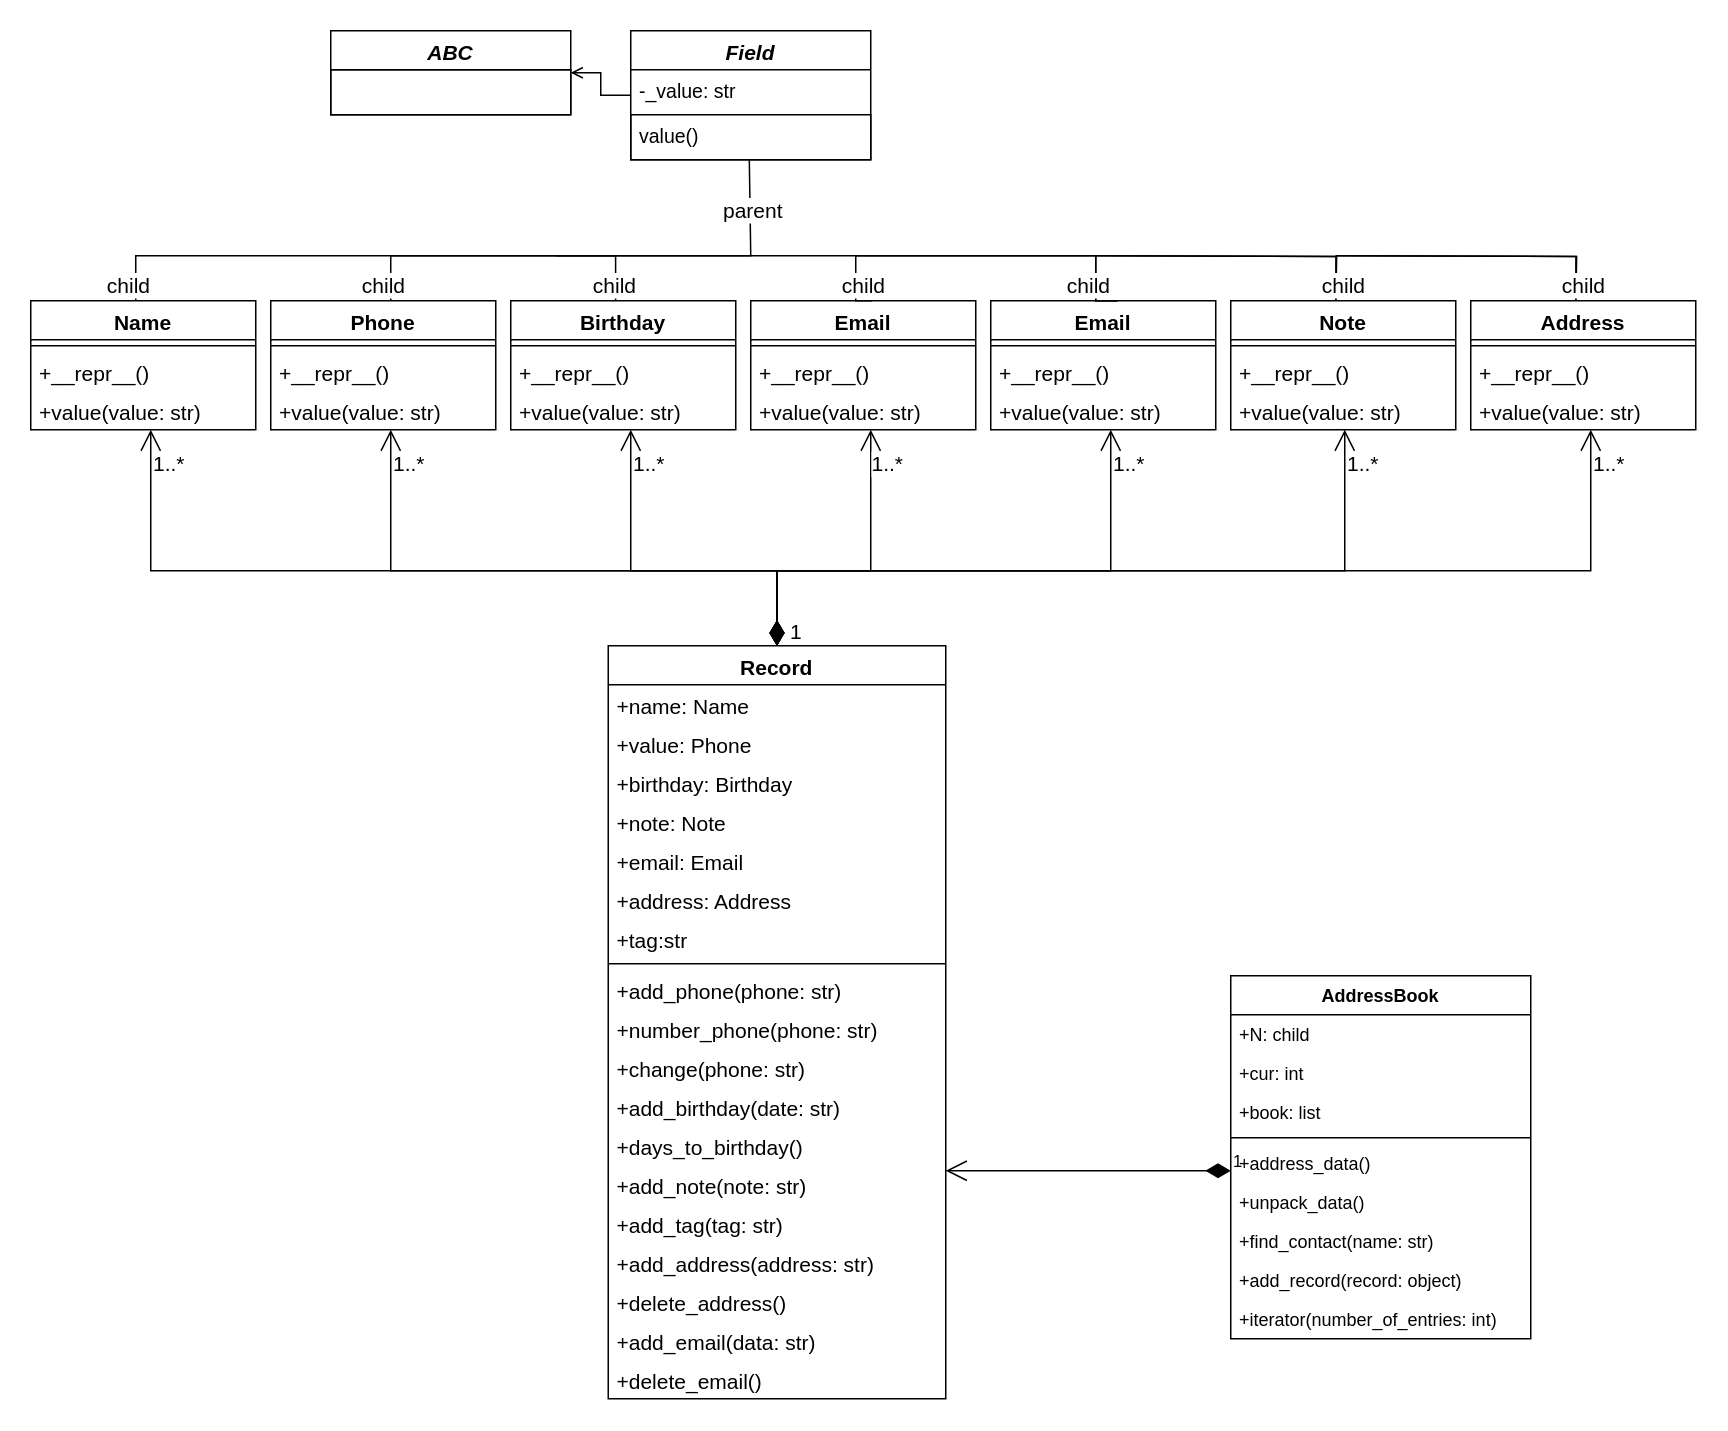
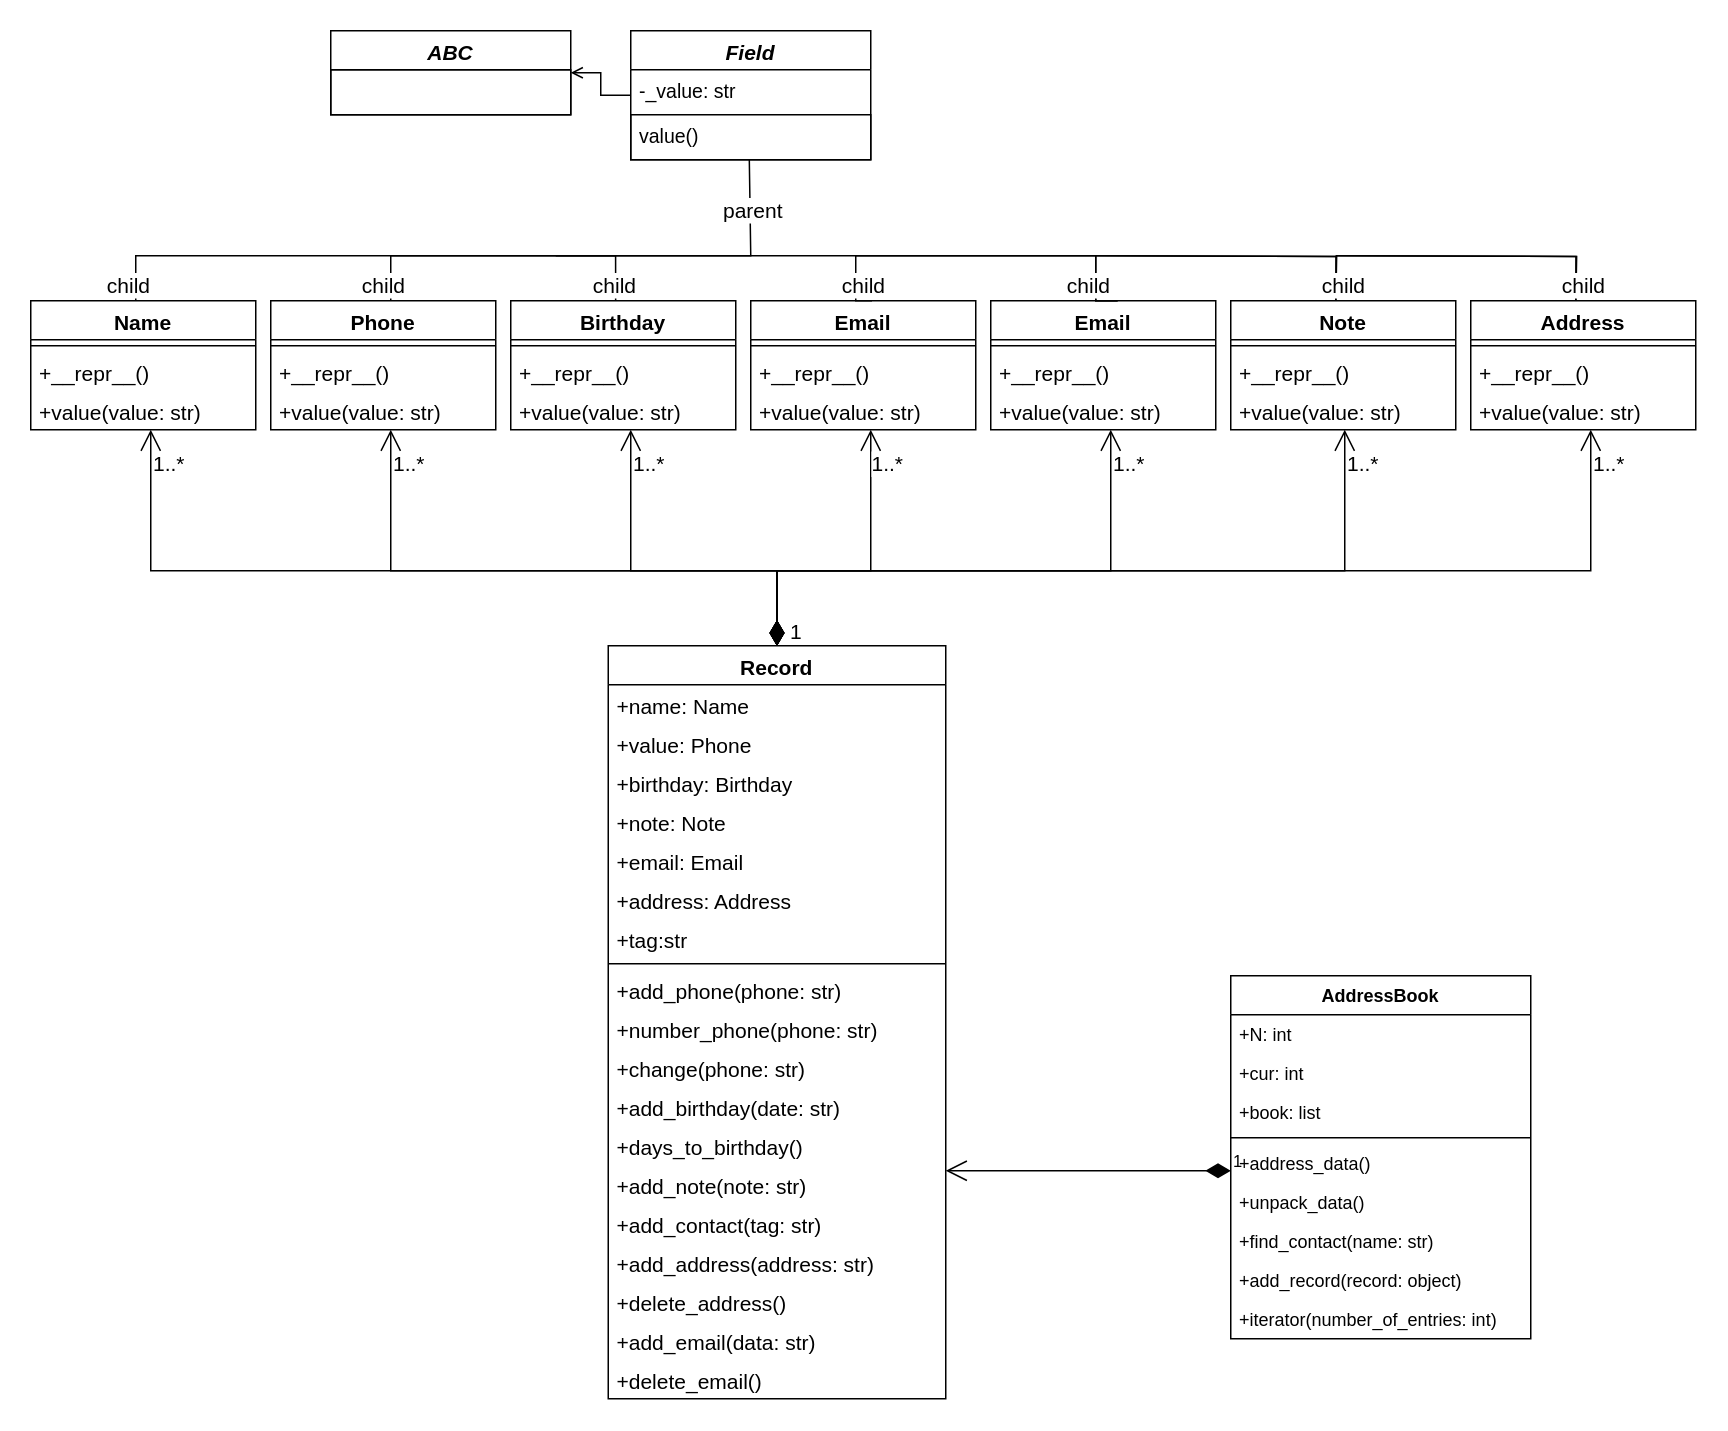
node "+N: child": label "+N: child" -> "+N: int"
node "+add_tag(tag: str)": label "+add_tag(tag: str)" -> "+add_contact(tag: str)"
